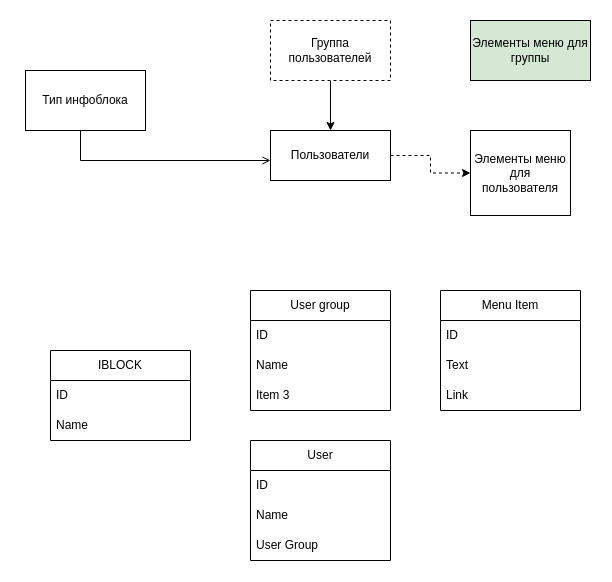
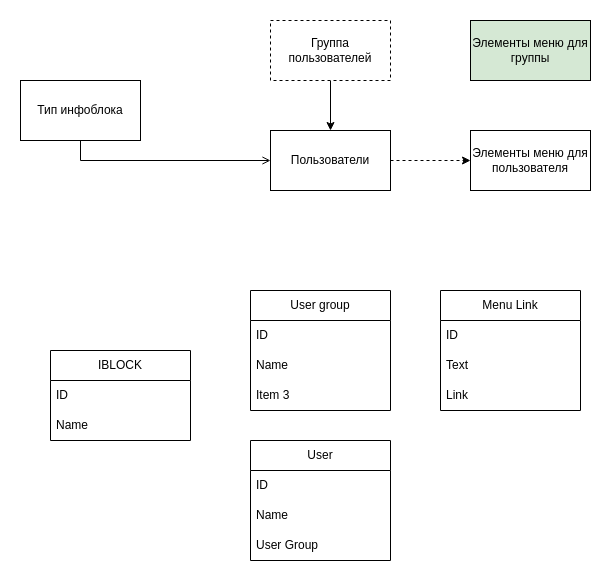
node "Тип инфоблока": moved (86, 101) -> (81, 111)
node "Пользователи": size 120x50 -> 120x60
node "Элементы меню для пользователя": size 100x85 -> 120x60
node "Menu Item": label "Menu Item" -> "Menu Link"
